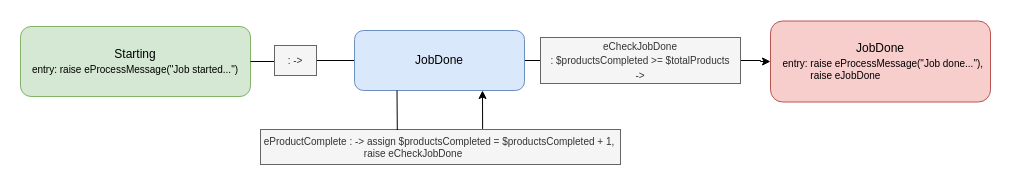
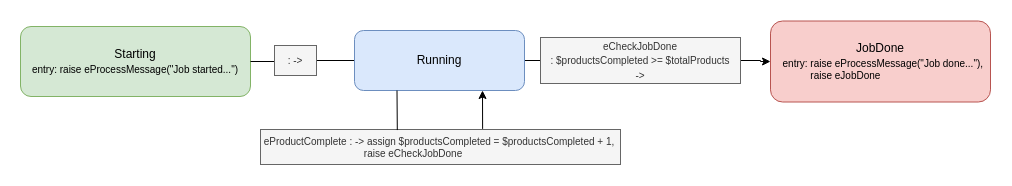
node "JobDone": label "JobDone" -> "Running"
